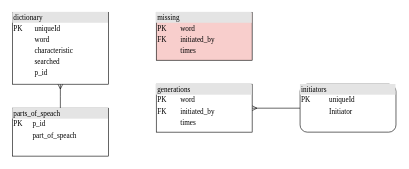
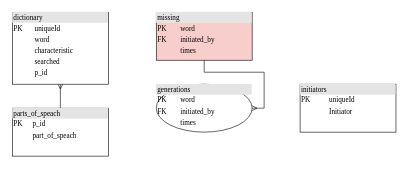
node "generations PK word FK initiated_by times": shape rectangle -> ellipse
edge "initiators PK uniqueId Initiator" -> "generations PK word FK initiated_by times": now "missing PK word FK initiated_by times" -> "generations PK word FK initiated_by times"
node "initiators PK uniqueId Initiator": shape rounded rectangle -> rectangle
